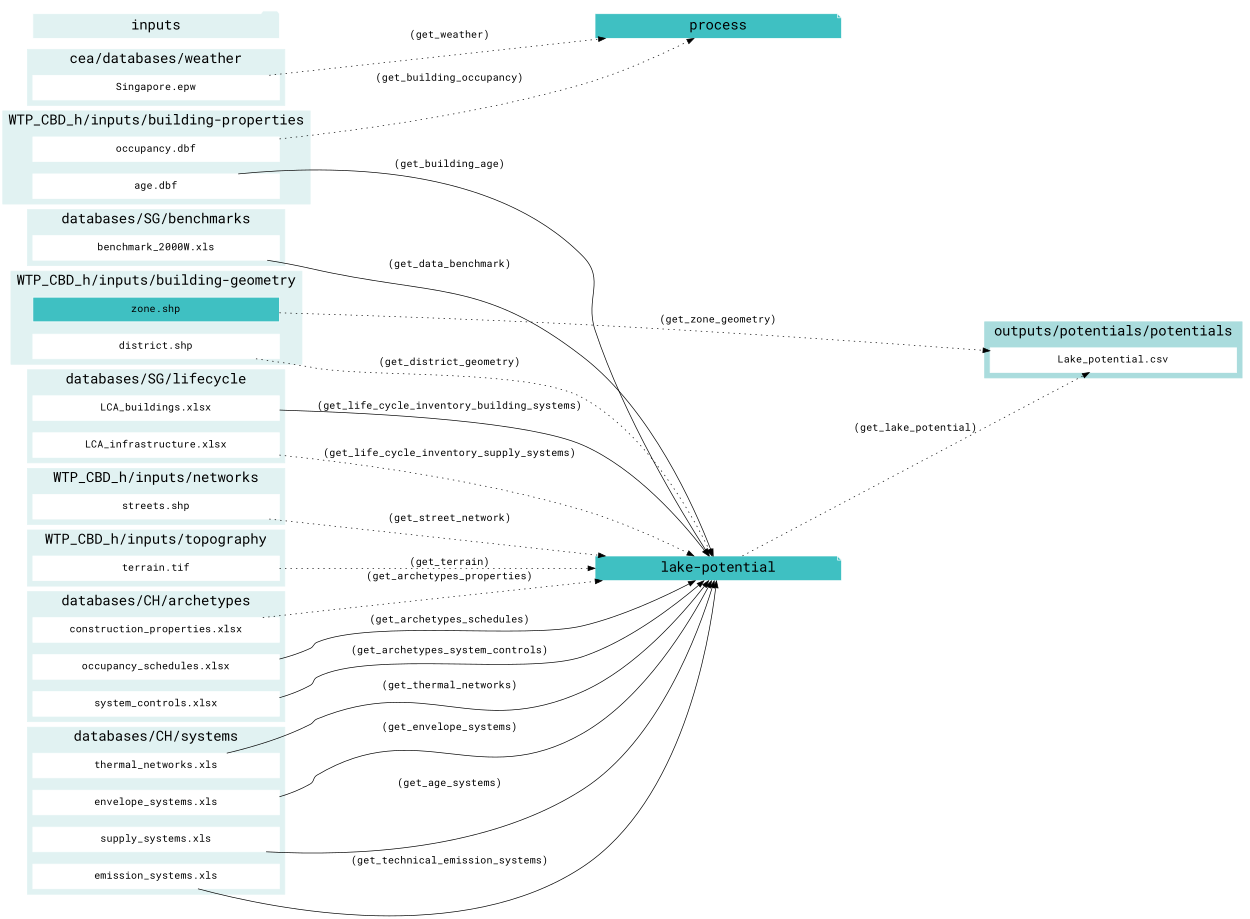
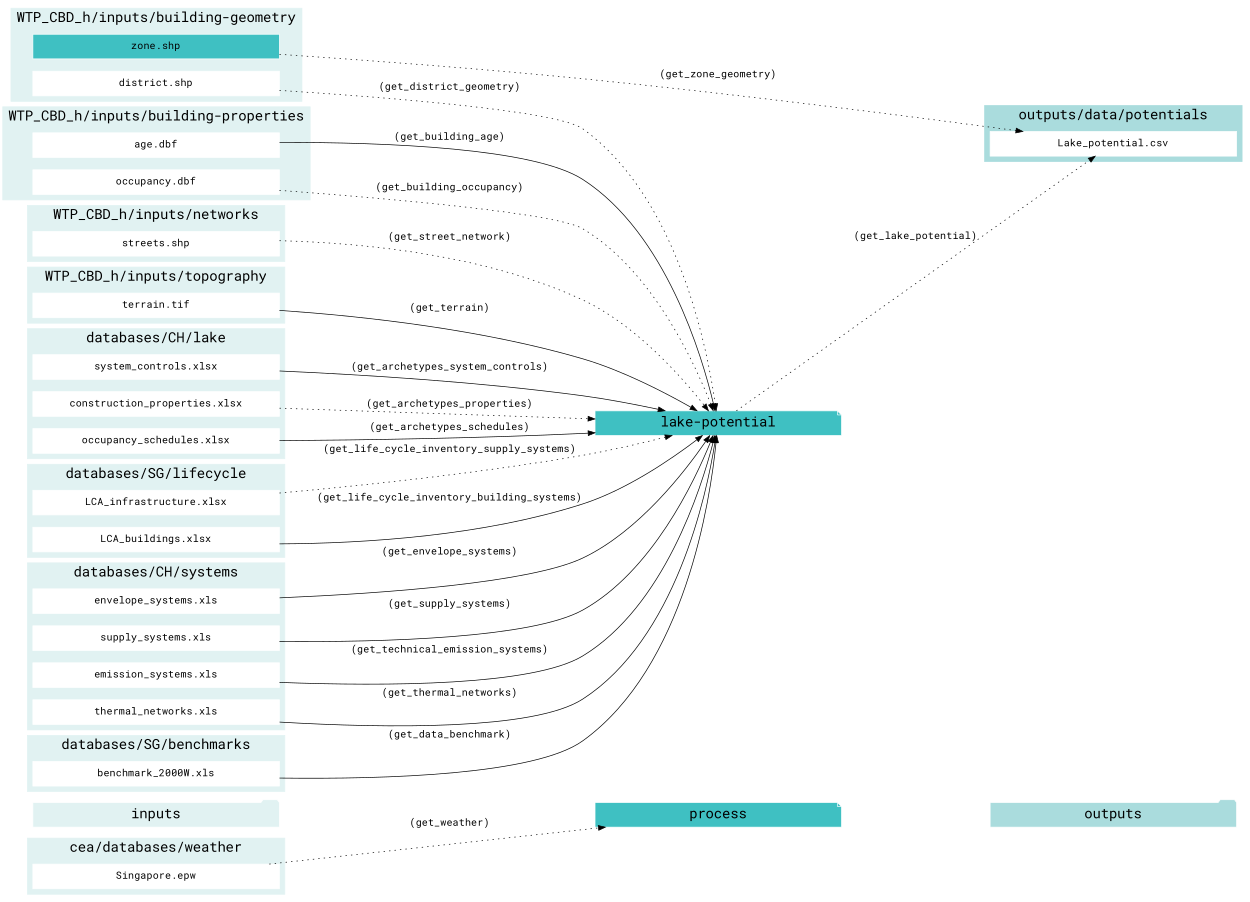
edge "occupancy.dbf" -> "process": now "occupancy.dbf" -> "lake-potential"
cluster "outputs/potentials/potentials": label "outputs/potentials/potentials" -> "outputs/data/potentials"
edge "terrain.tif" -> "lake-potential": style dotted -> solid
cluster "databases/CH/archetypes": label "databases/CH/archetypes" -> "databases/CH/lake"
edge "supply_systems.xls" -> "lake-potential": label "(get_age_systems)" -> "(get_supply_systems)"
node "outputs": added
